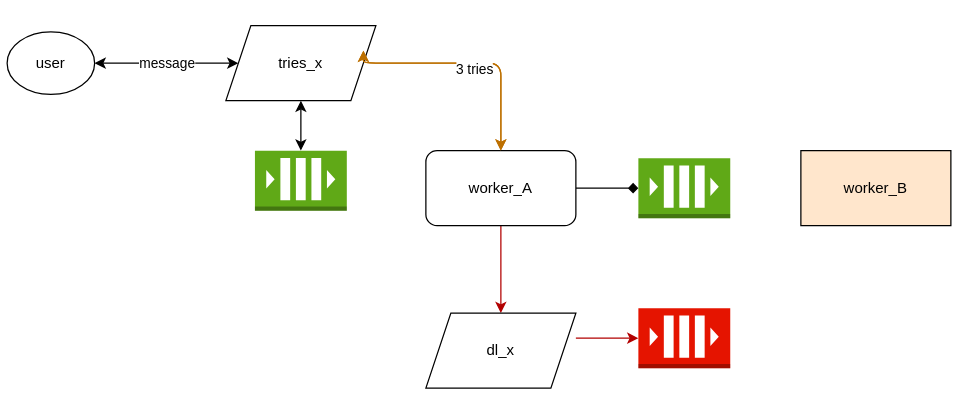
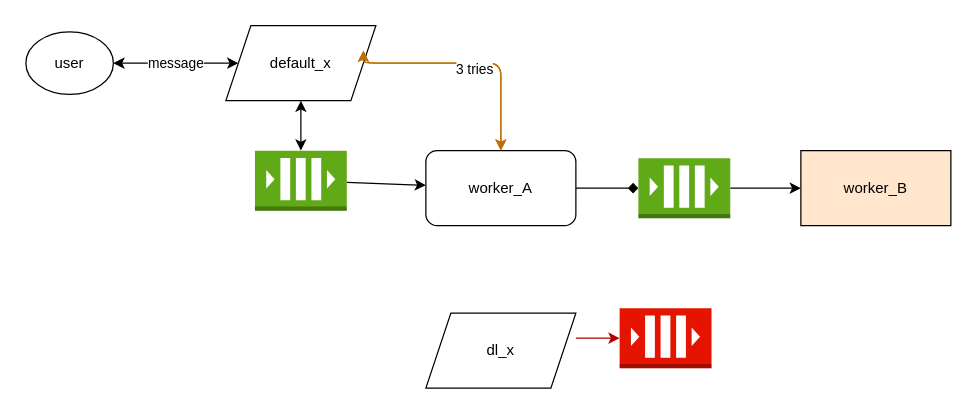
node "user": moved (51, 63) -> (69, 63)
node "tries_x": label "tries_x" -> "default_x"
edge "queue_A" -> "worker_A": added
edge "queue_B" -> "worker_B": added
edge "worker_A" -> "dl_x": removed
node "queue_dl": moved (684, 338) -> (665, 338)
